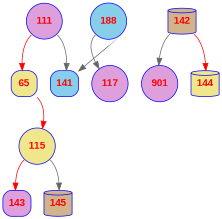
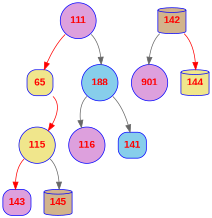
edge "111" -> "141": now "111" -> "188"
node "117": label "117" -> "116"
